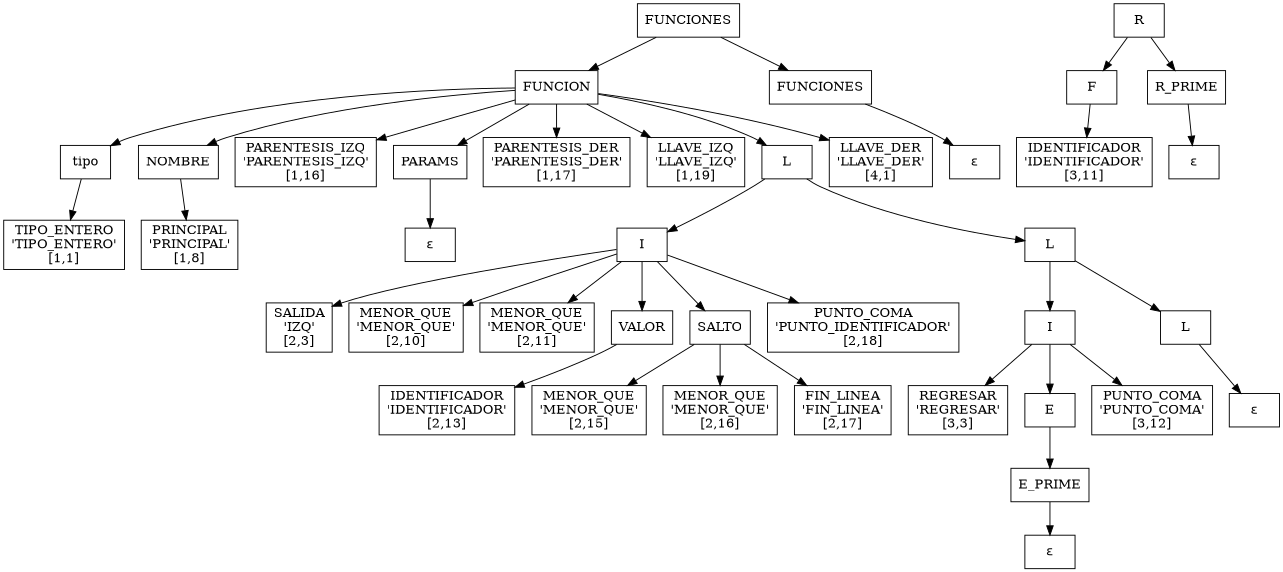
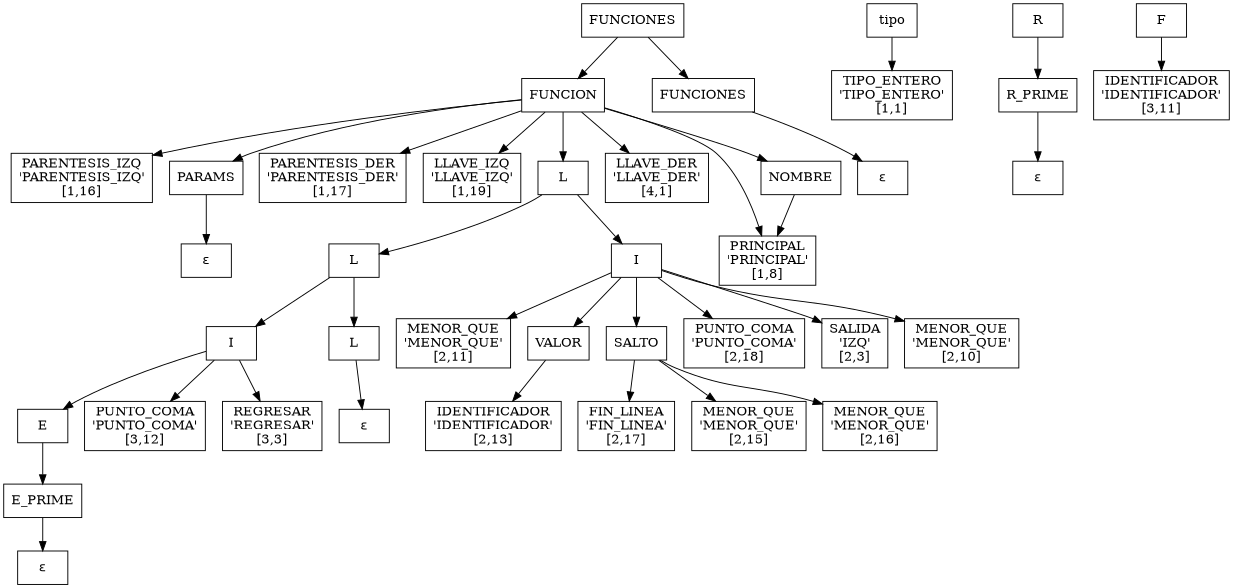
edge "R" -> "F": removed
edge "FUNCION" -> "tipo": now "FUNCION" -> "PRINCIPAL 'PRINCIPAL' [1,8]"
node "PUNTO_COMA 'PUNTO_IDENTIFICADOR' [2,18]": label "PUNTO_COMA 'PUNTO_IDENTIFICADOR' [2,18]" -> "PUNTO_COMA 'PUNTO_COMA' [2,18]"
